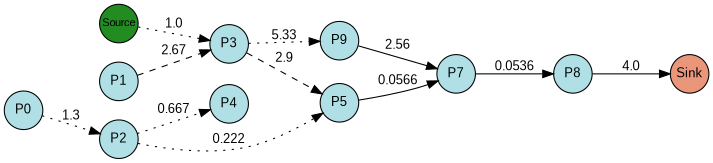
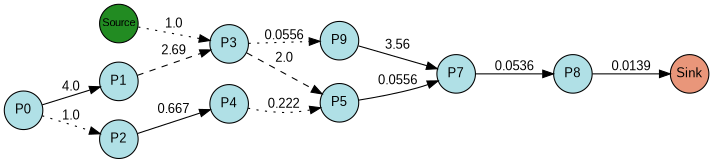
edge "P3" -> "P9": label "5.33" -> "0.0556"
edge "P9" -> "P7": label "2.56" -> "3.56"
edge "P1" -> "P3": label "2.67" -> "2.69"
edge "P3" -> "P5": label "2.9" -> "2.0"
edge "P8" -> "Sink": label "4.0" -> "0.0139"
edge "P5" -> "P7": label "0.0566" -> "0.0556"
edge "P0" -> "P1": added, label "4.0"
edge "P0" -> "P2": label "1.3" -> "1.0"
edge "P2" -> "P4": style dotted -> solid
edge "P2" -> "P5": now "P4" -> "P5"
